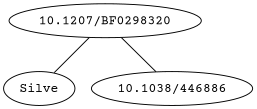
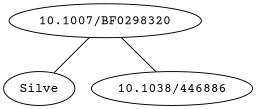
node "10.1207/BF0298320": label "10.1207/BF0298320" -> "10.1007/BF0298320"
